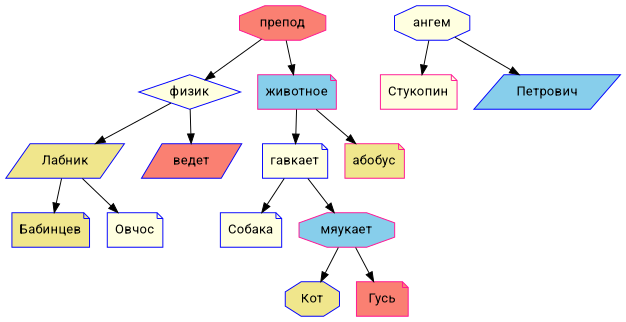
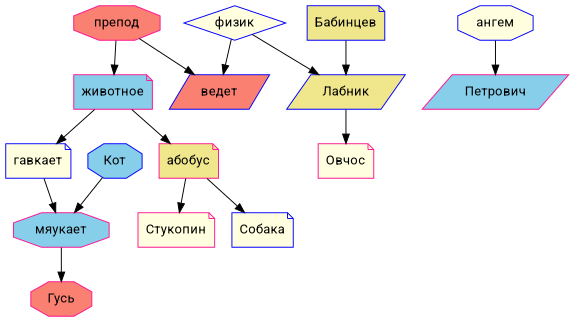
edge "ангем" -> "Стукопин": now "абобус" -> "Стукопин"
edge "препод" -> "физик": now "препод" -> "ведет"
node "Петрович": color blue -> deeppink
edge "Лабник" -> "Бабинцев": reversed
edge "гавкает" -> "Собака": now "абобус" -> "Собака"
node "Овчос": color blue -> deeppink
edge "мяукает" -> "Кот": reversed
node "Кот": fillcolor khaki -> skyblue
node "Гусь": shape note -> octagon
